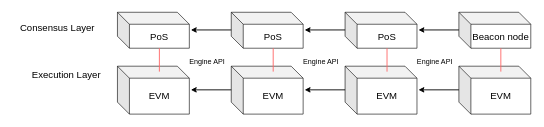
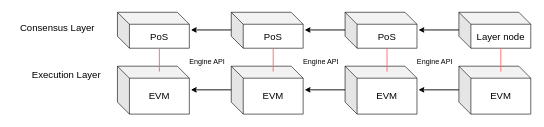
node "Beacon node": label "Beacon node" -> "Layer node"
